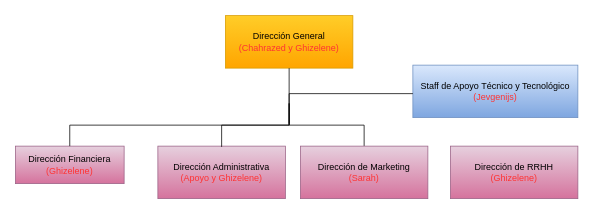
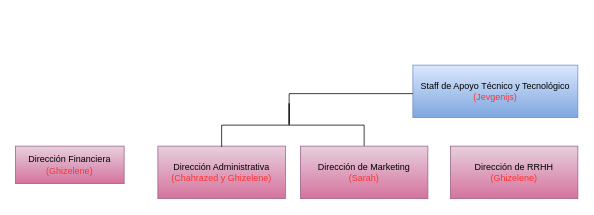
node "Dirección General (Chahrazed y Ghizelene)": removed
edge "Dirección General (Chahrazed y Ghizelene)" -- "Dirección Financiera (Ghizelene)": removed
node "Dirección Administrativa (Apoyo y Ghizelene)": label "Dirección Administrativa (Apoyo y Ghizelene)" -> "Dirección Administrativa (Chahrazed y Ghizelene)"
